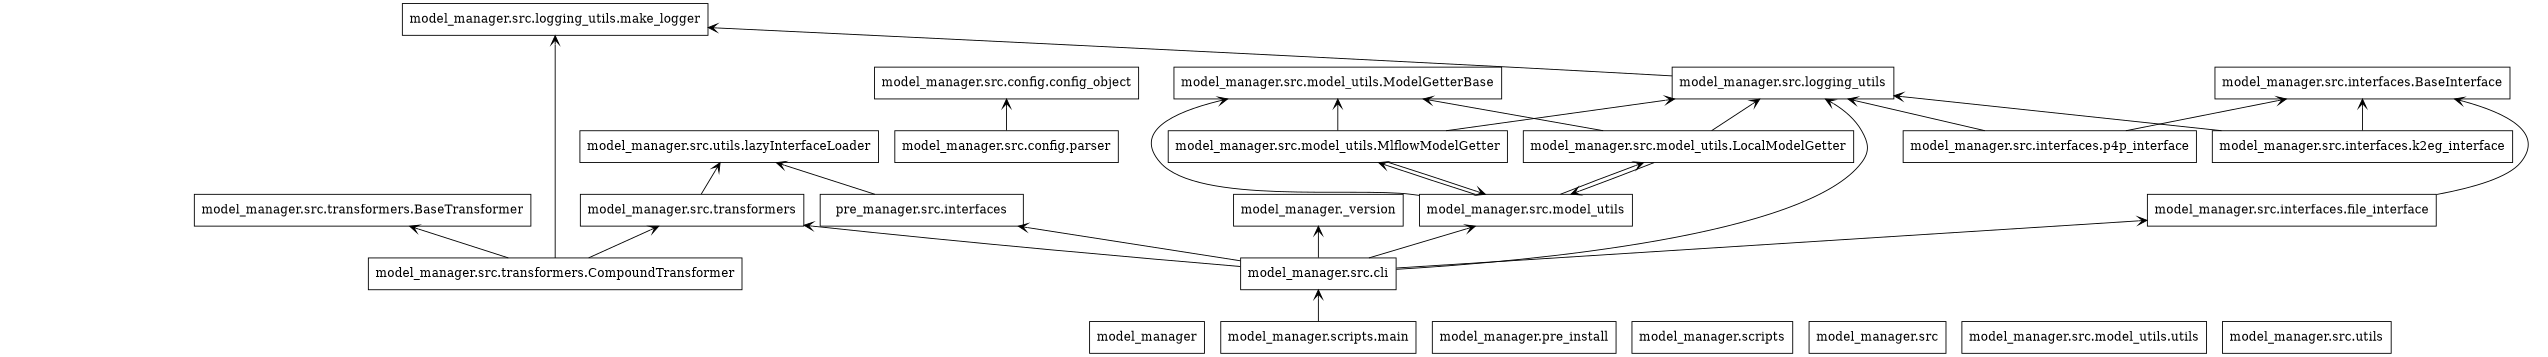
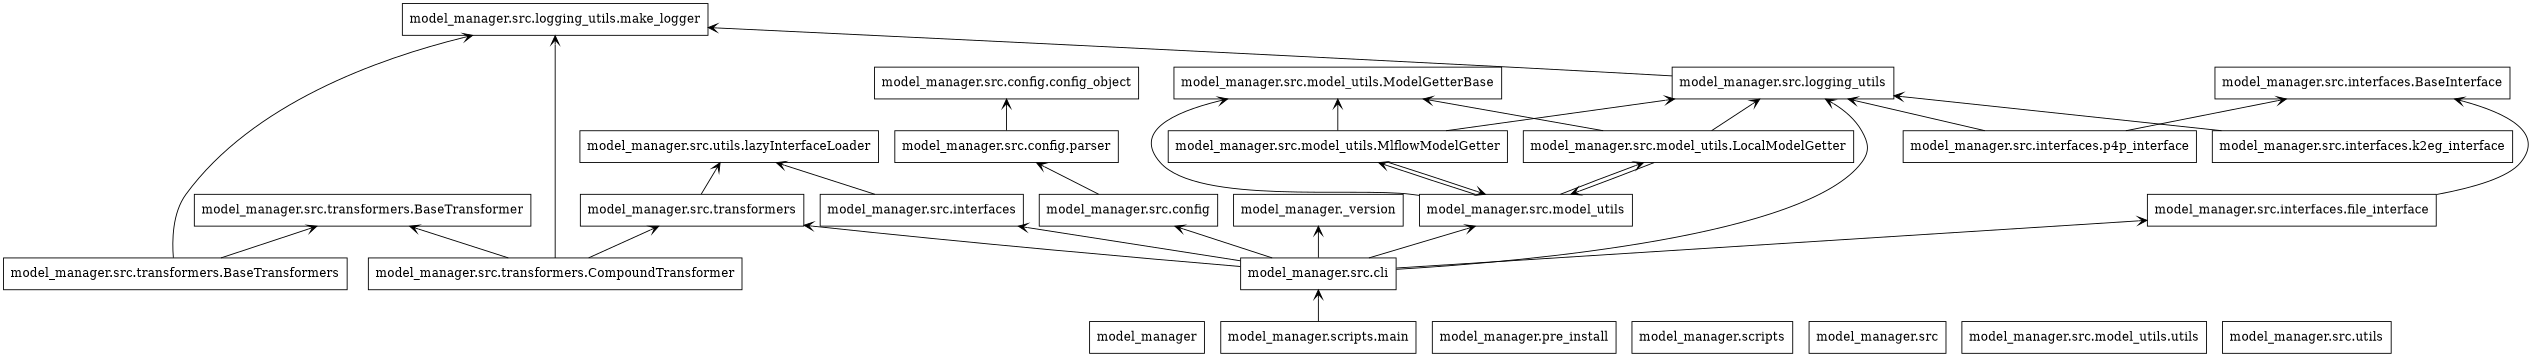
edge "model_manager.src.interfaces.k2eg_interface" -> "model_manager.src.interfaces.BaseInterface": removed
node "pre_manager.src.interfaces": label "pre_manager.src.interfaces" -> "model_manager.src.interfaces"
node "model_manager.src.config": added
node "model_manager.src.transformers.BaseTransformers": added
